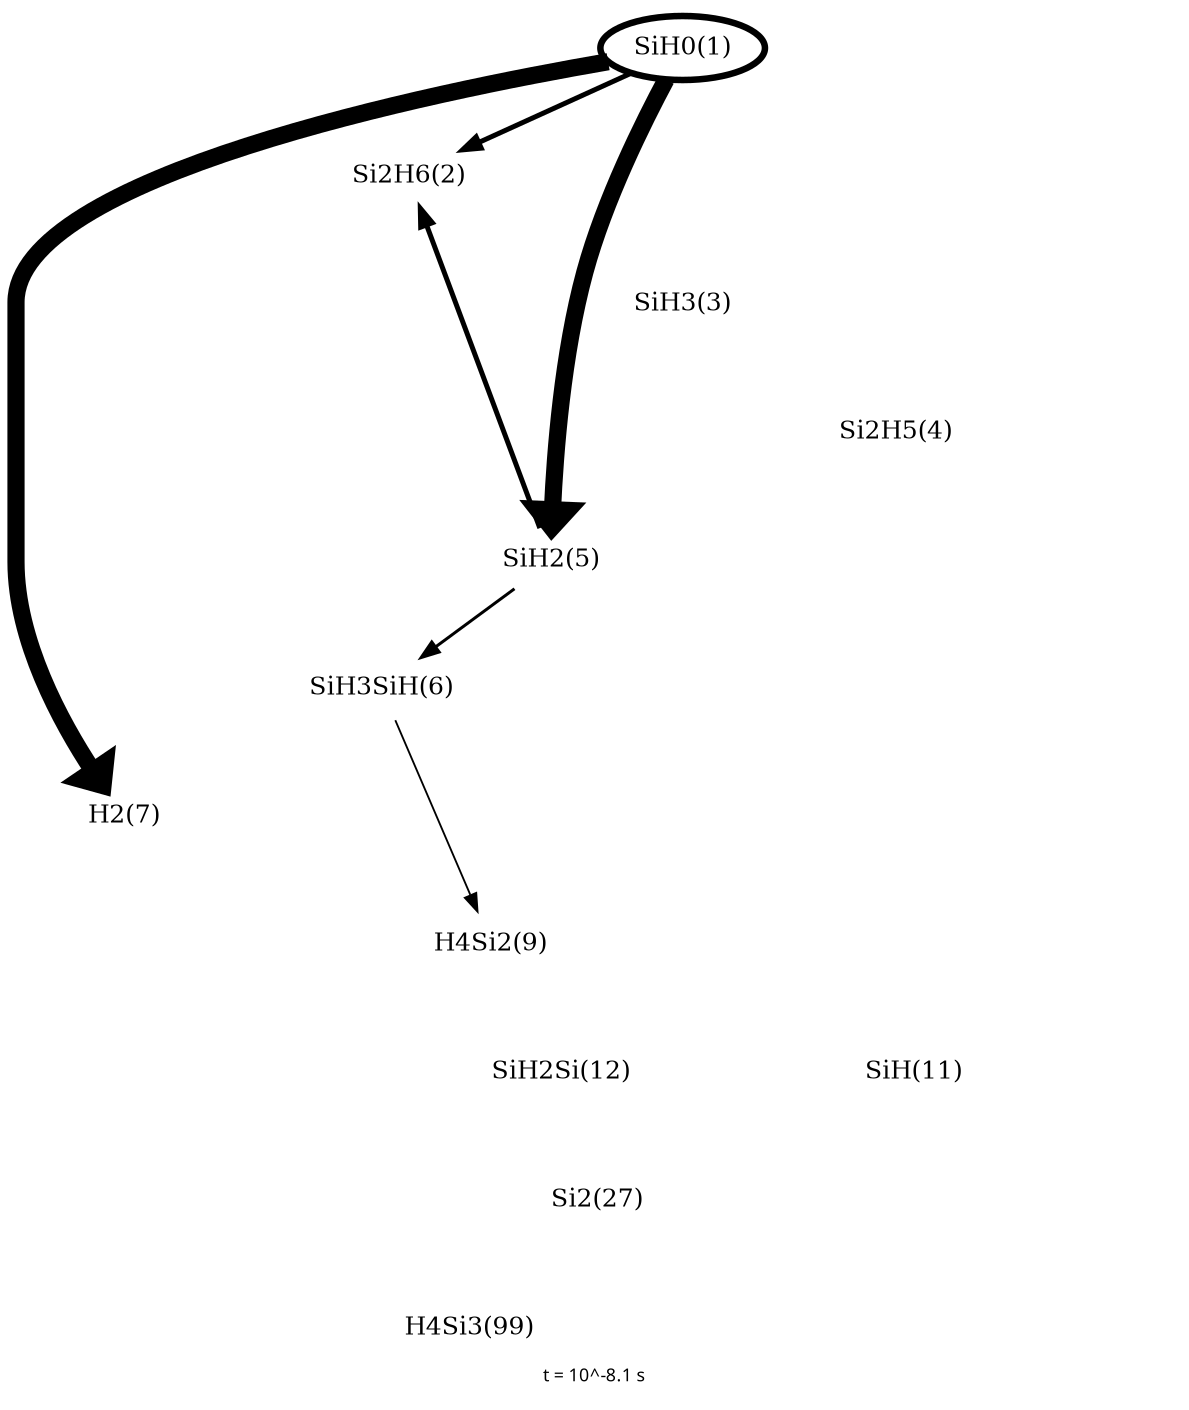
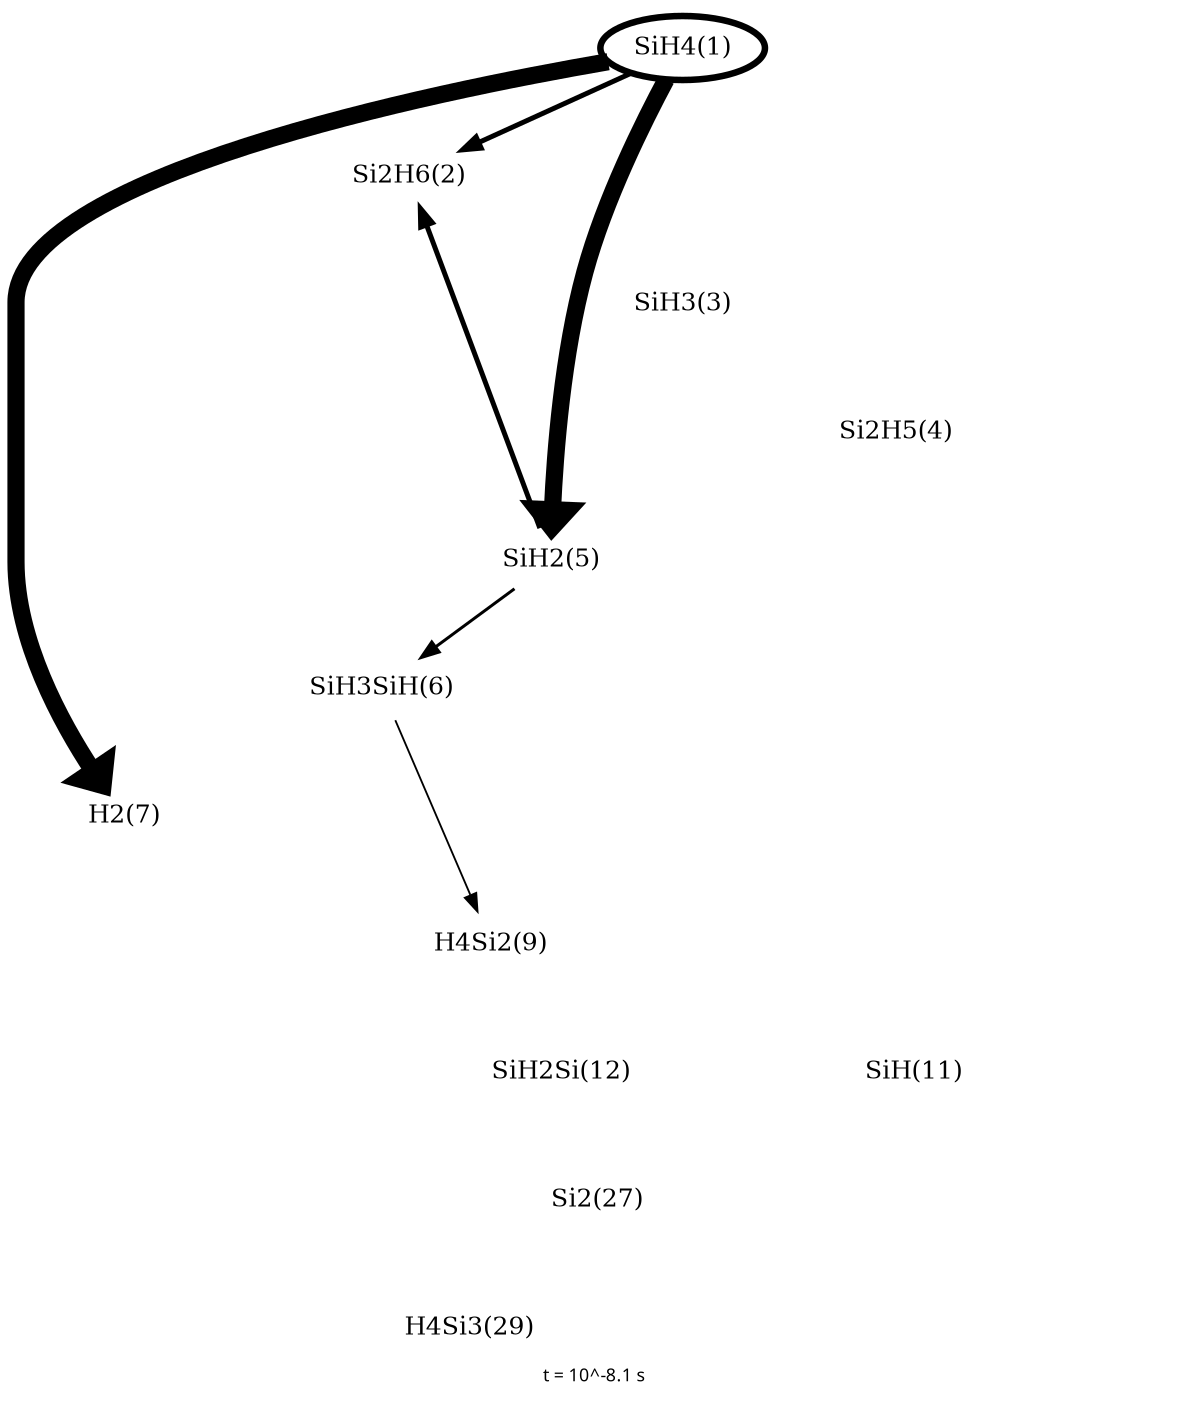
node "SiH0(1)": label "SiH0(1)" -> "SiH4(1)"
node "H4Si3(99)": label "H4Si3(99)" -> "H4Si3(29)"
